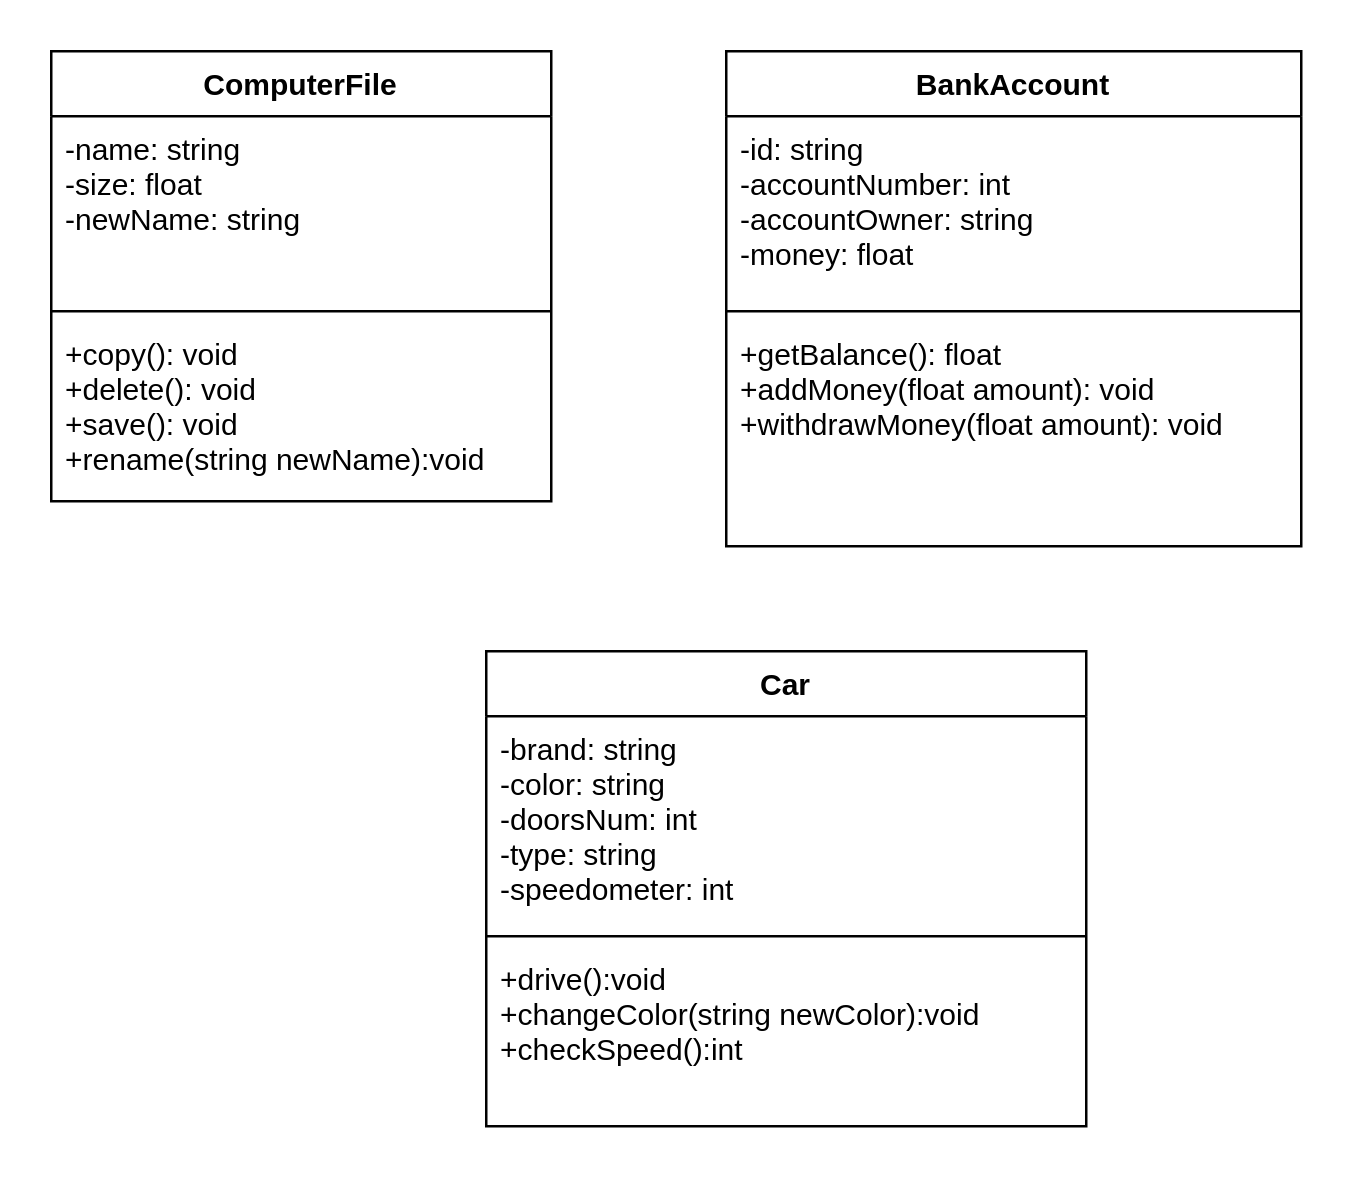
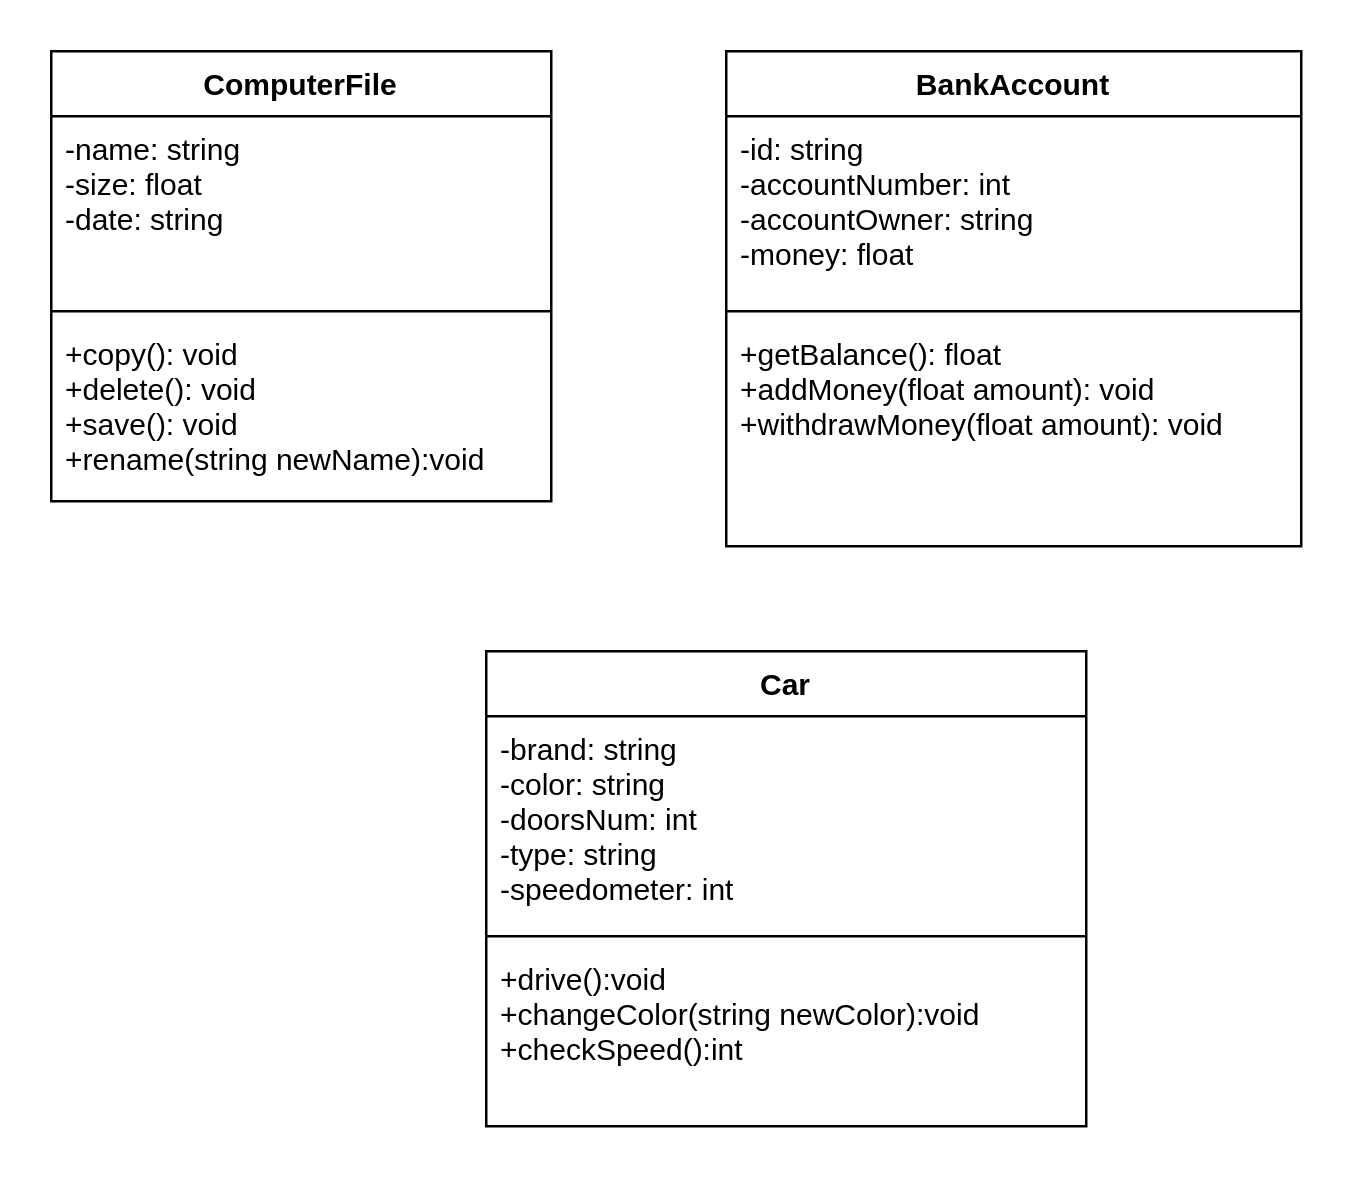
node "-name: string -size: float -newName: string": label "-name: string -size: float -newName: string" -> "-name: string -size: float -date: string"
